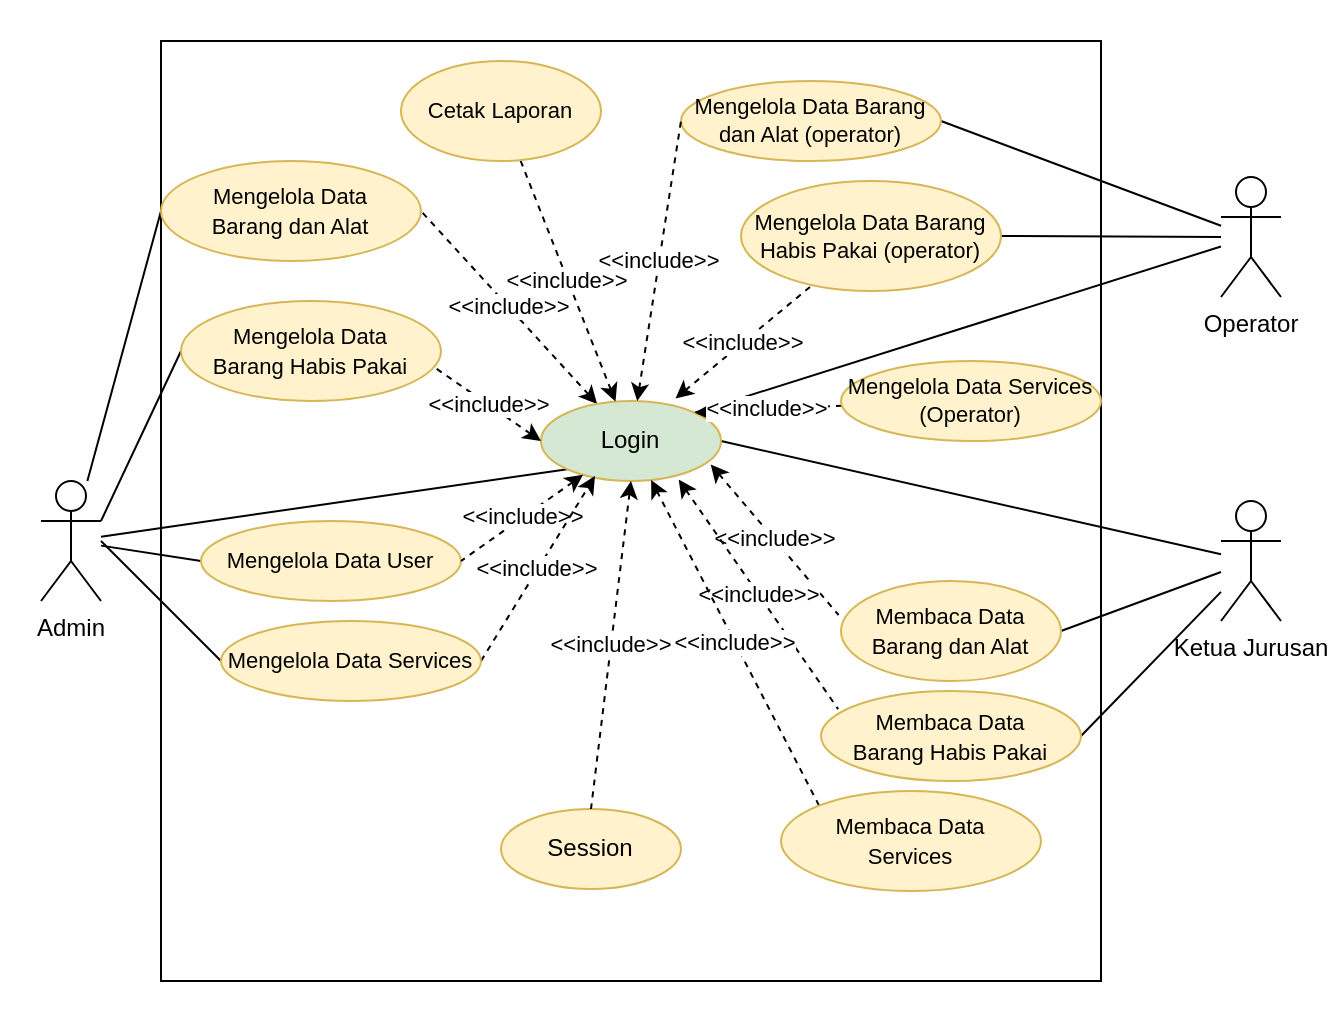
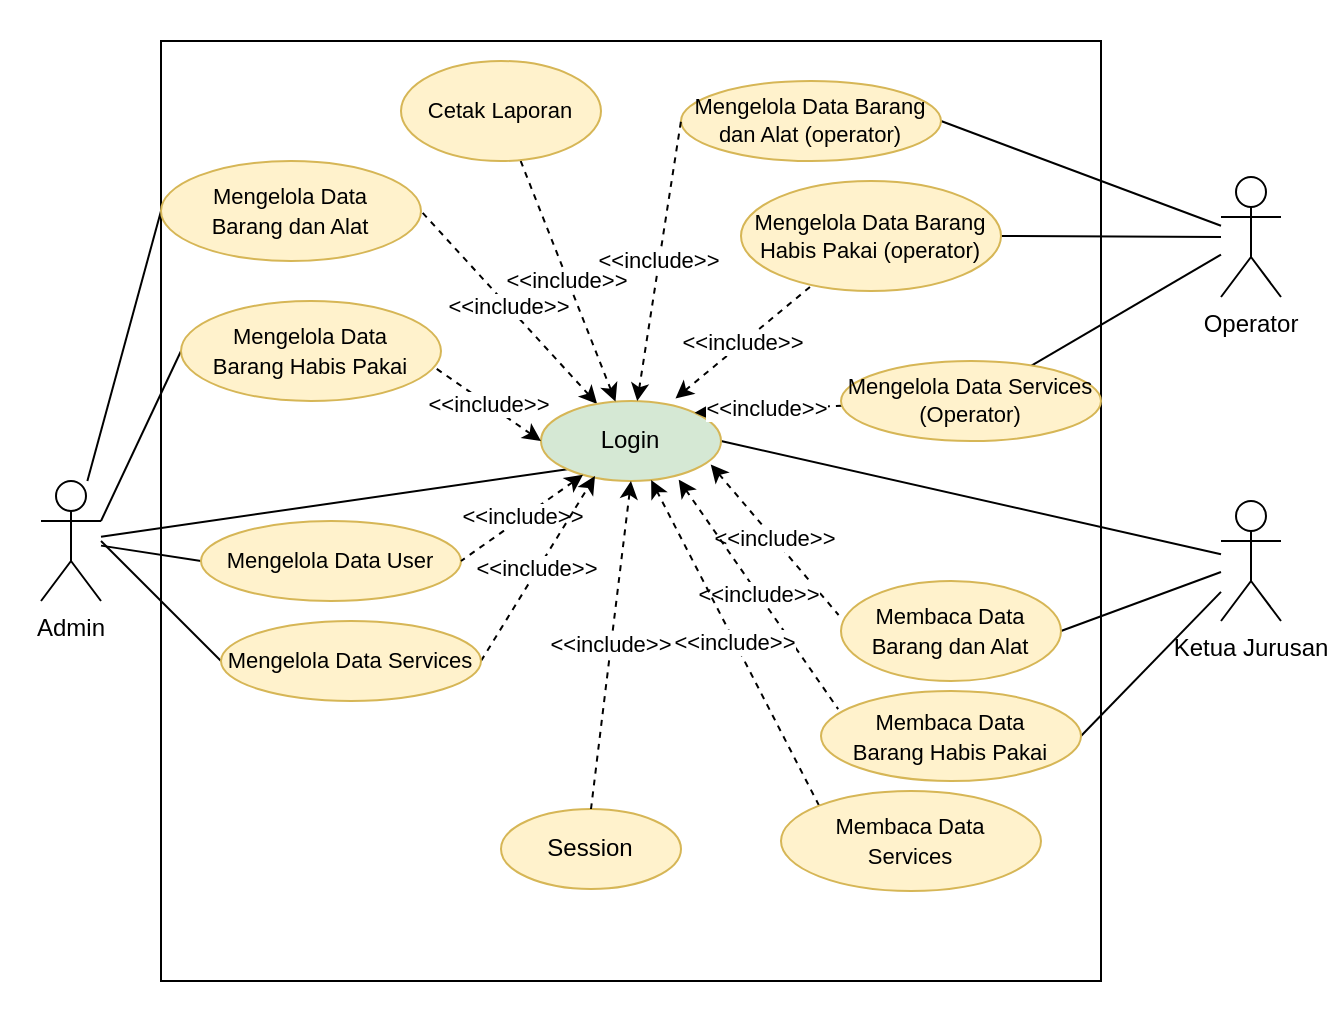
edge "Operator" -- "Login": now "Operator" -- "Mengelola Data Services (Operator)"
